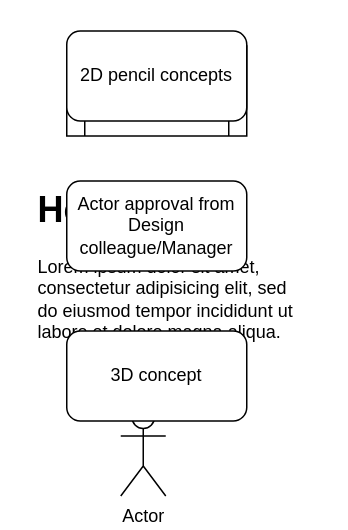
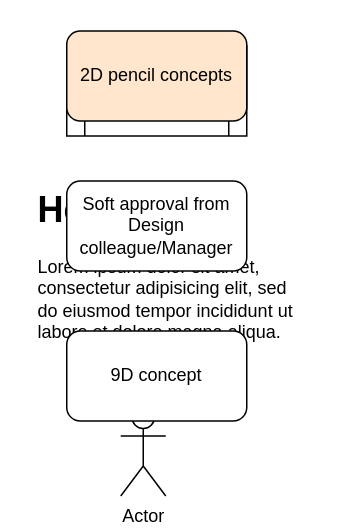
node "2D pencil concepts": fillcolor #ffffff -> #ffe6cc
node "Actor approval from Design colleague/Manager": label "Actor approval from Design colleague/Manager" -> "Soft approval from Design colleague/Manager"
node "3D concept": label "3D concept" -> "9D concept"
